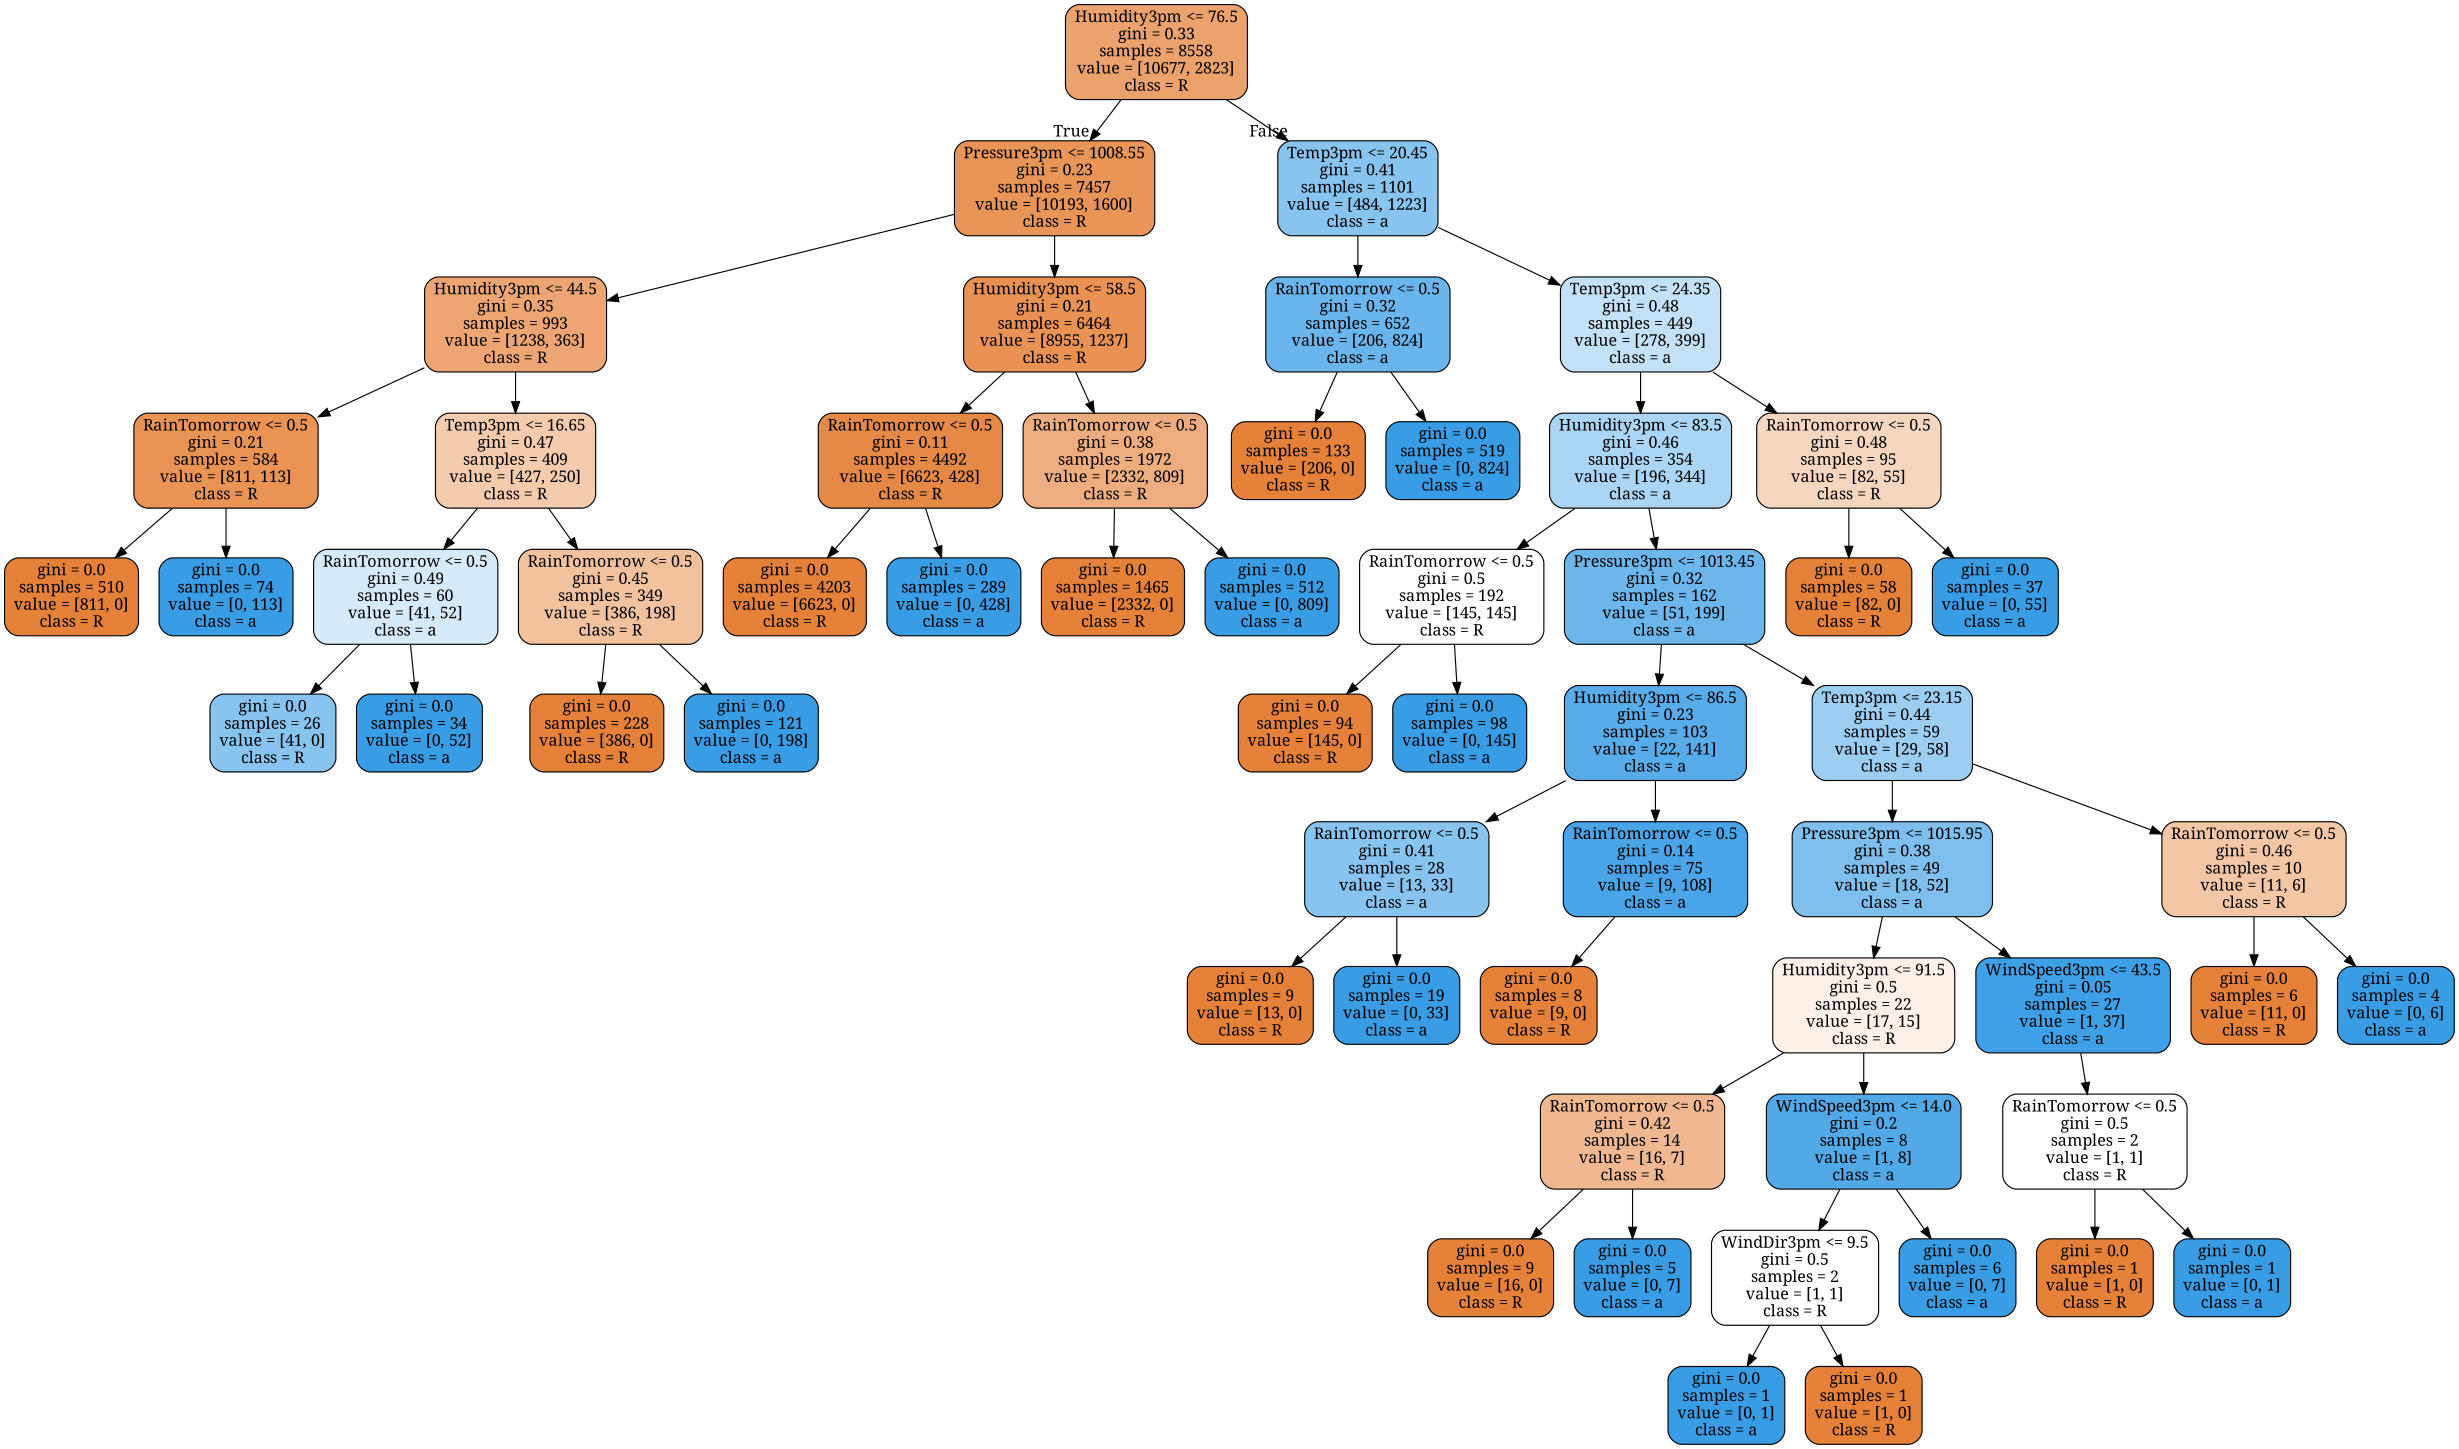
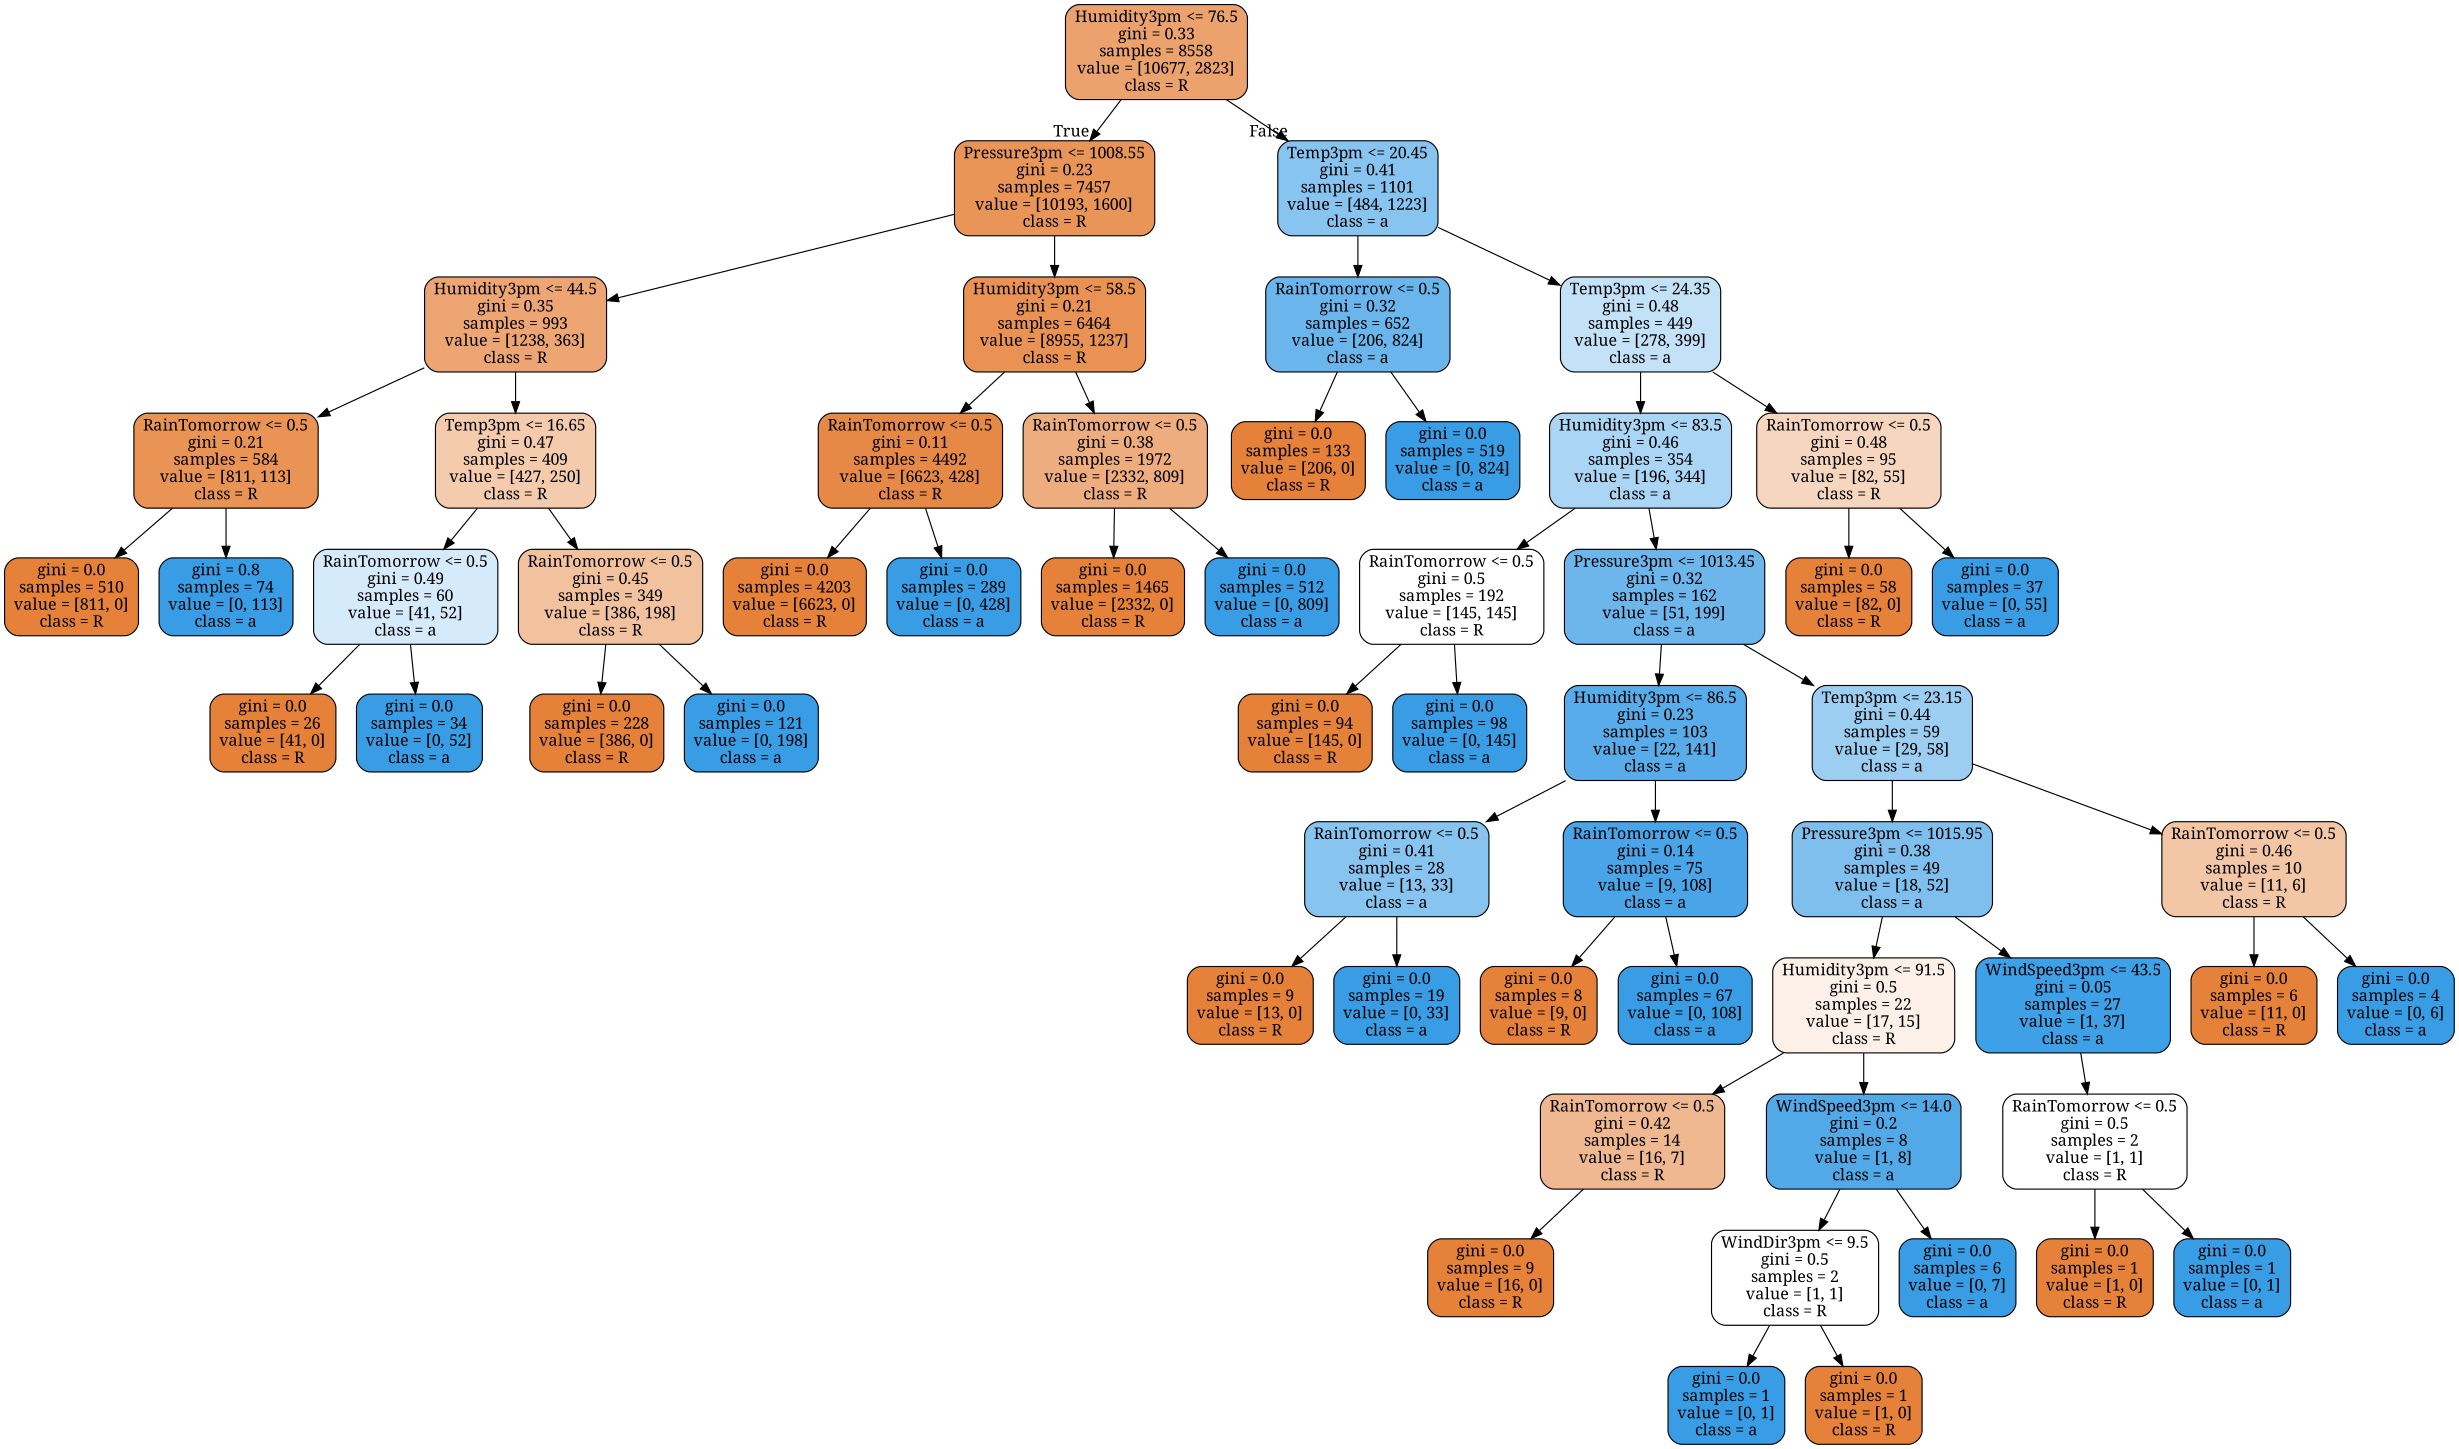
node "gini = 0.0 samples = 74 value = [0, 113] class = a": label "gini = 0.0 samples = 74 value = [0, 113] class = a" -> "gini = 0.8 samples = 74 value = [0, 113] class = a"
node "gini = 0.0 samples = 26 value = [41, 0] class = R": fillcolor #87c4ef -> #e58139
node "gini = 0.0 samples = 67 value = [0, 108] class = a": added
node "gini = 0.0 samples = 5 value = [0, 7] class = a": removed
